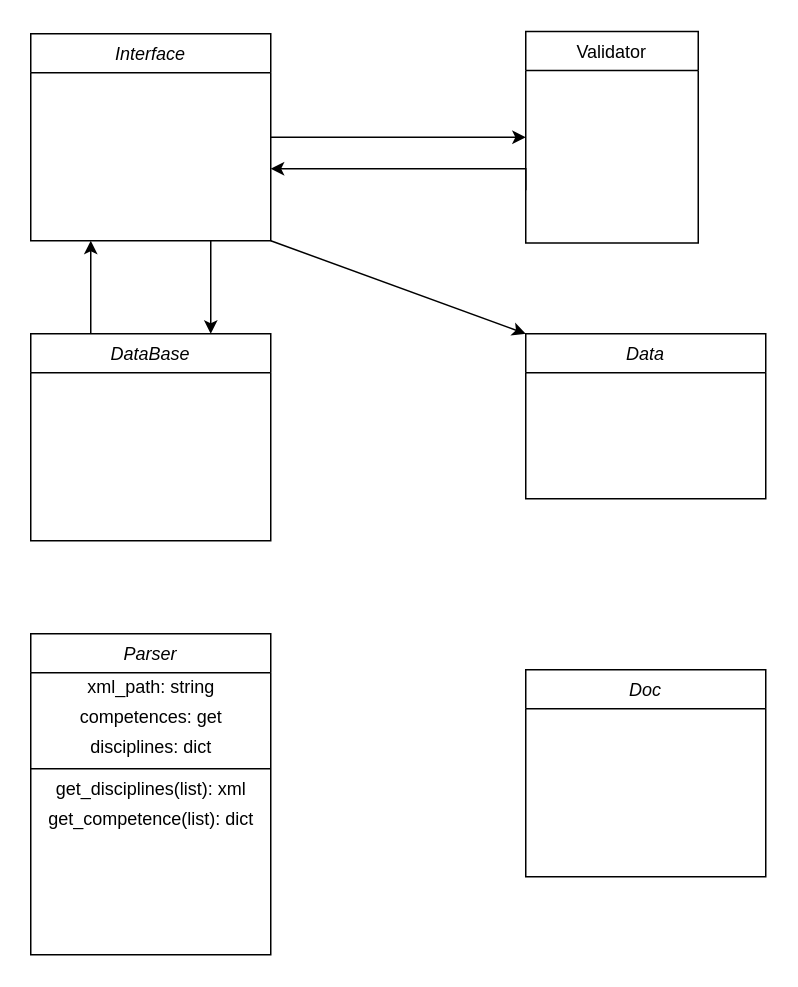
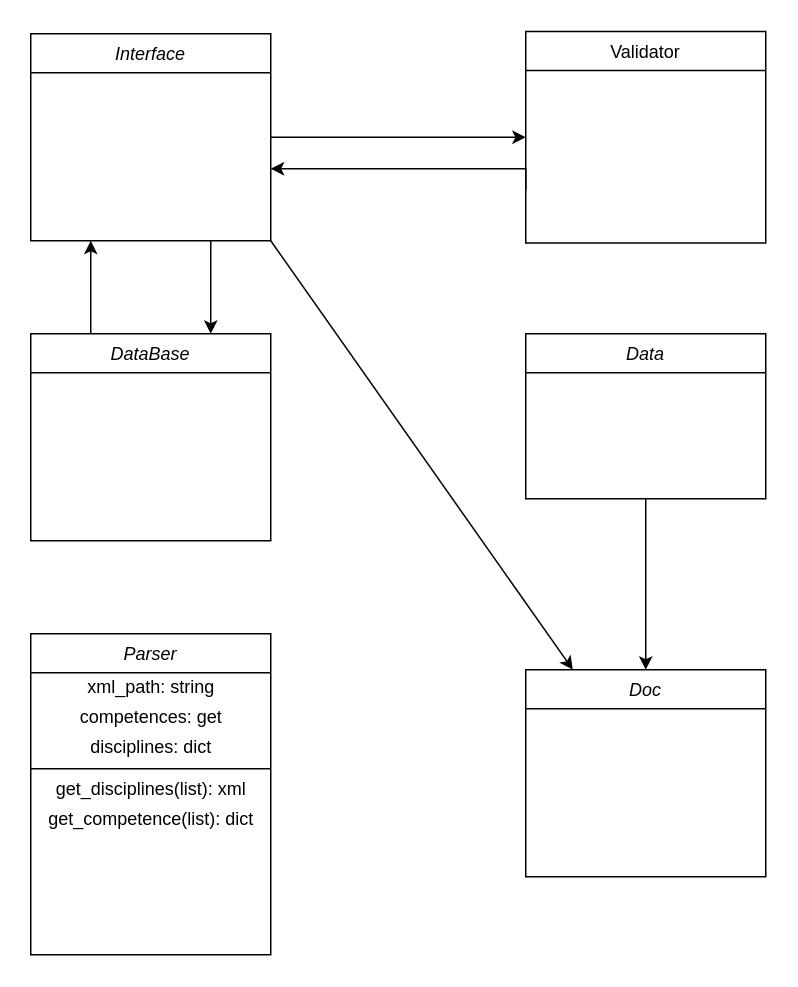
node "Validator": size 173x212 -> 240x212
edge "Interface" -> "Data": now "Interface" -> "Doc"
edge "Data" -> "Doc": added
